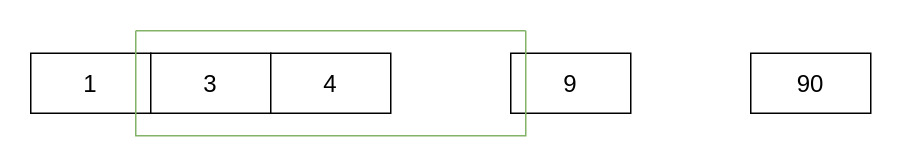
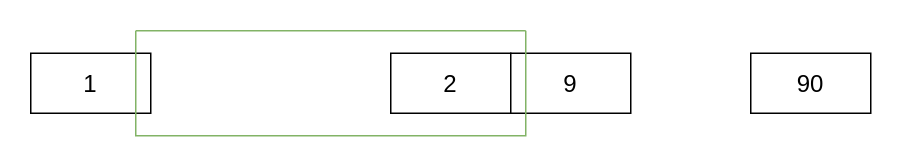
node "3": removed
node "4": removed
node "2": added
